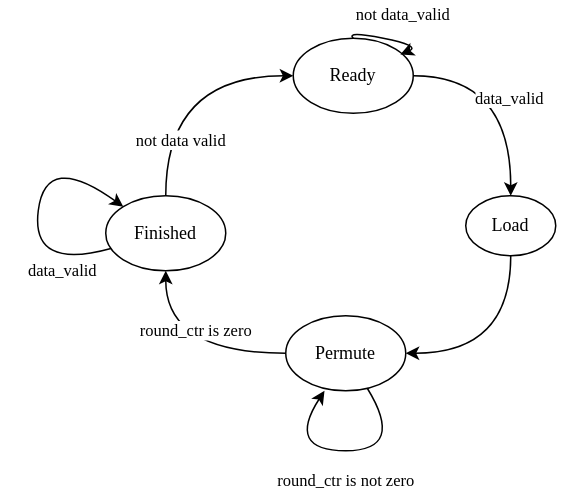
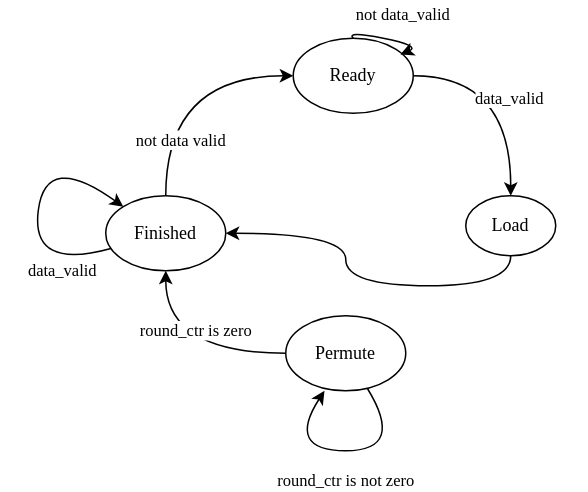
edge "Load" -> "Permute": now "Load" -> "Finished"
